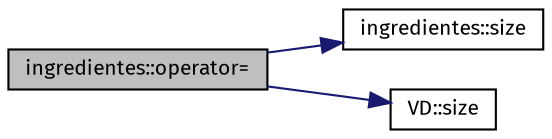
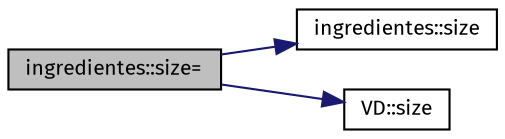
node "ingredientes::operator=": label "ingredientes::operator=" -> "ingredientes::size="
